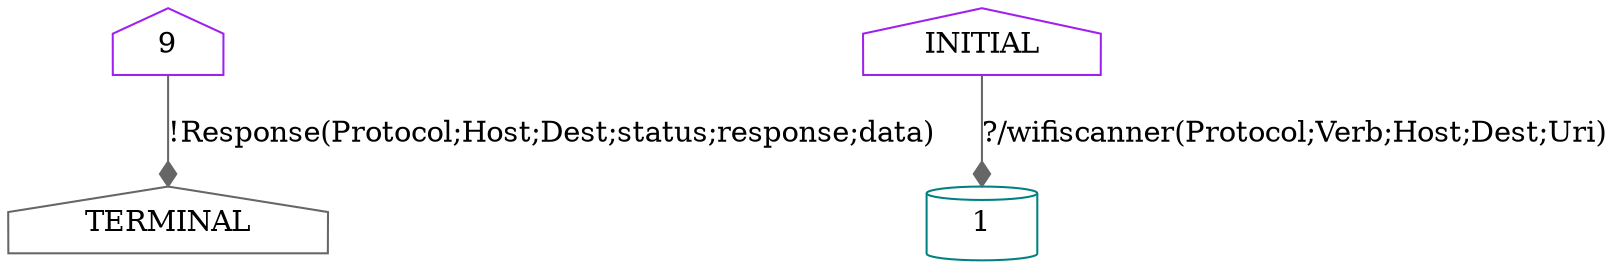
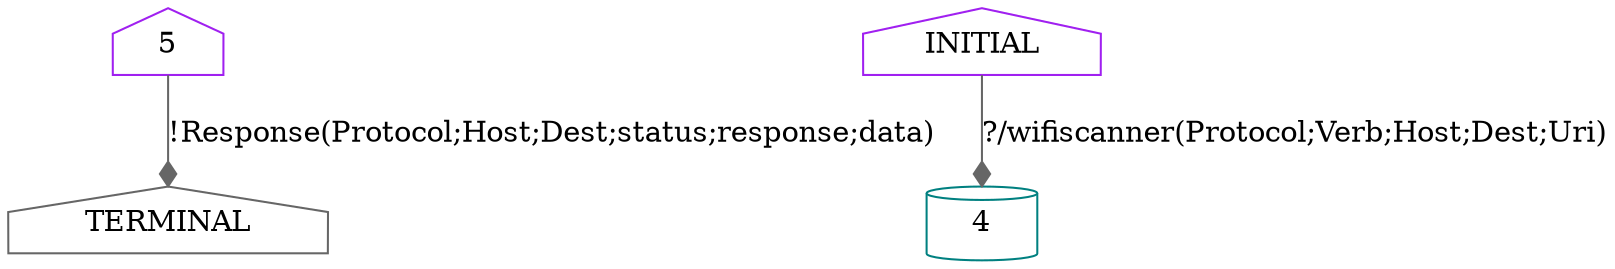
node "9": label "9" -> "5"
node "1": label "1" -> "4"
